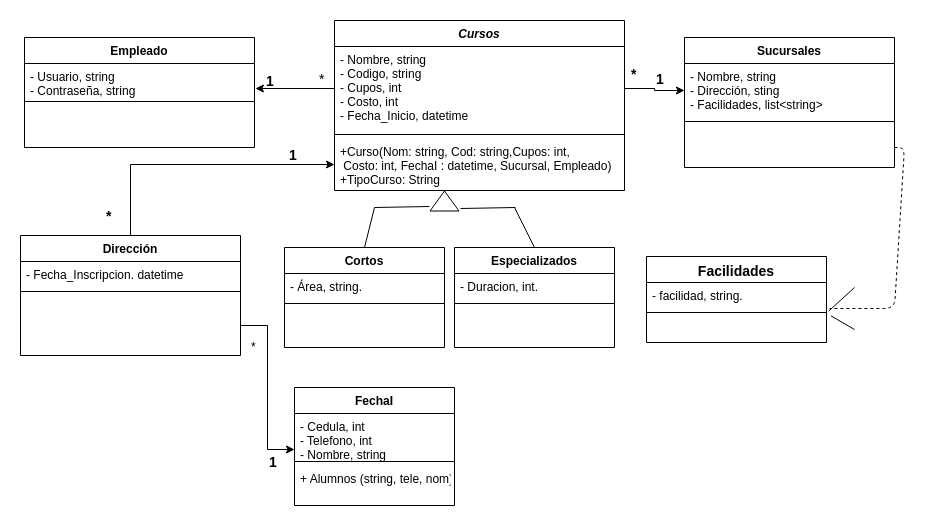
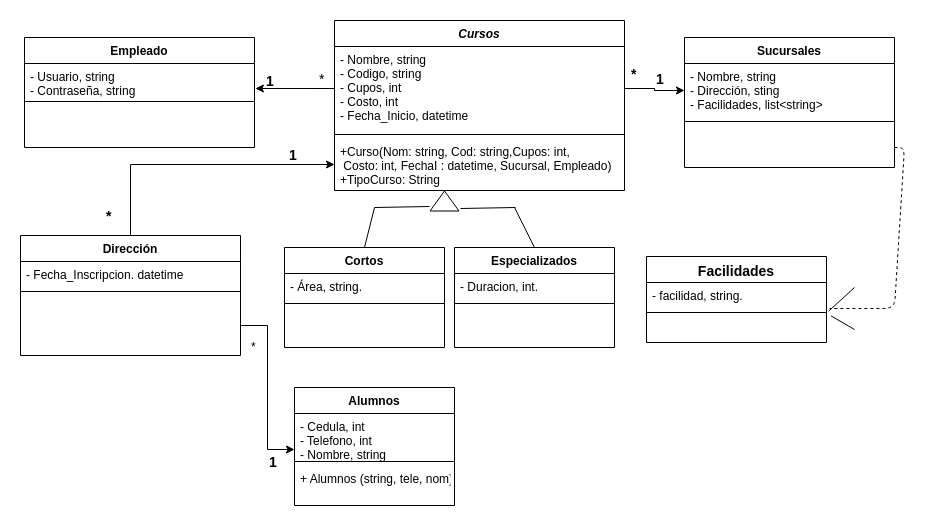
node "FechaI": label "FechaI" -> "Alumnos"
